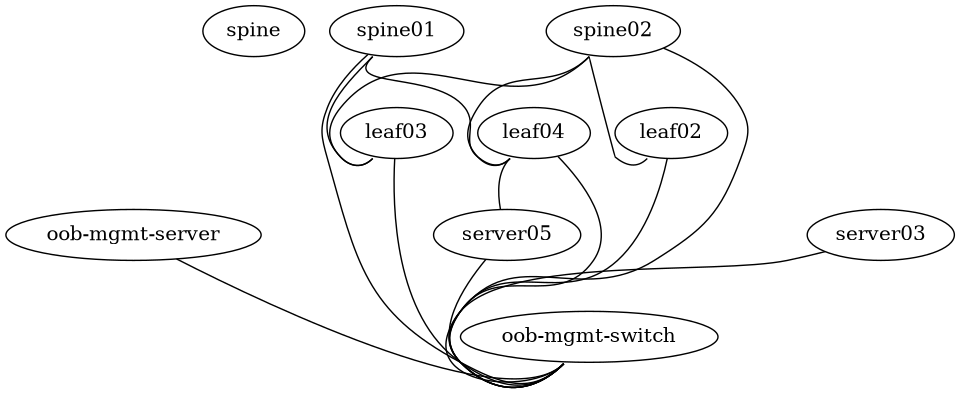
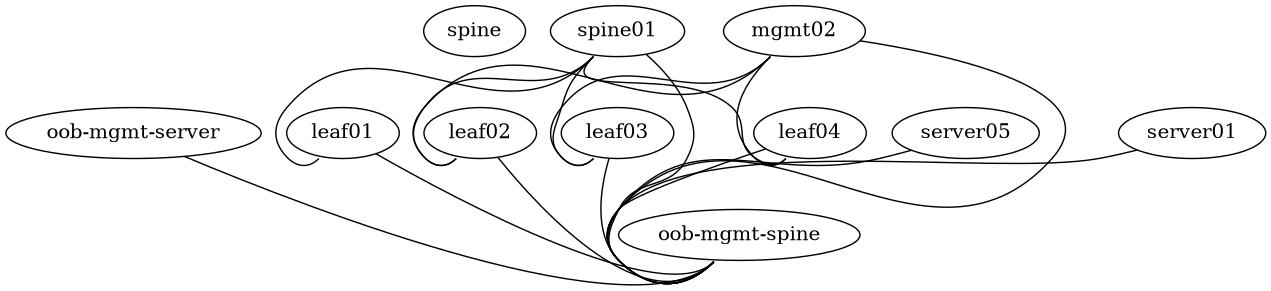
node "spine02": label "spine02" -> "mgmt02"
edge "spine01" -- "leaf02": added
node "leaf01": added
edge "leaf04" -- "server05": removed
node "server03": label "server03" -> "server01"
node "oob-mgmt-switch": label "oob-mgmt-switch" -> "oob-mgmt-spine"
